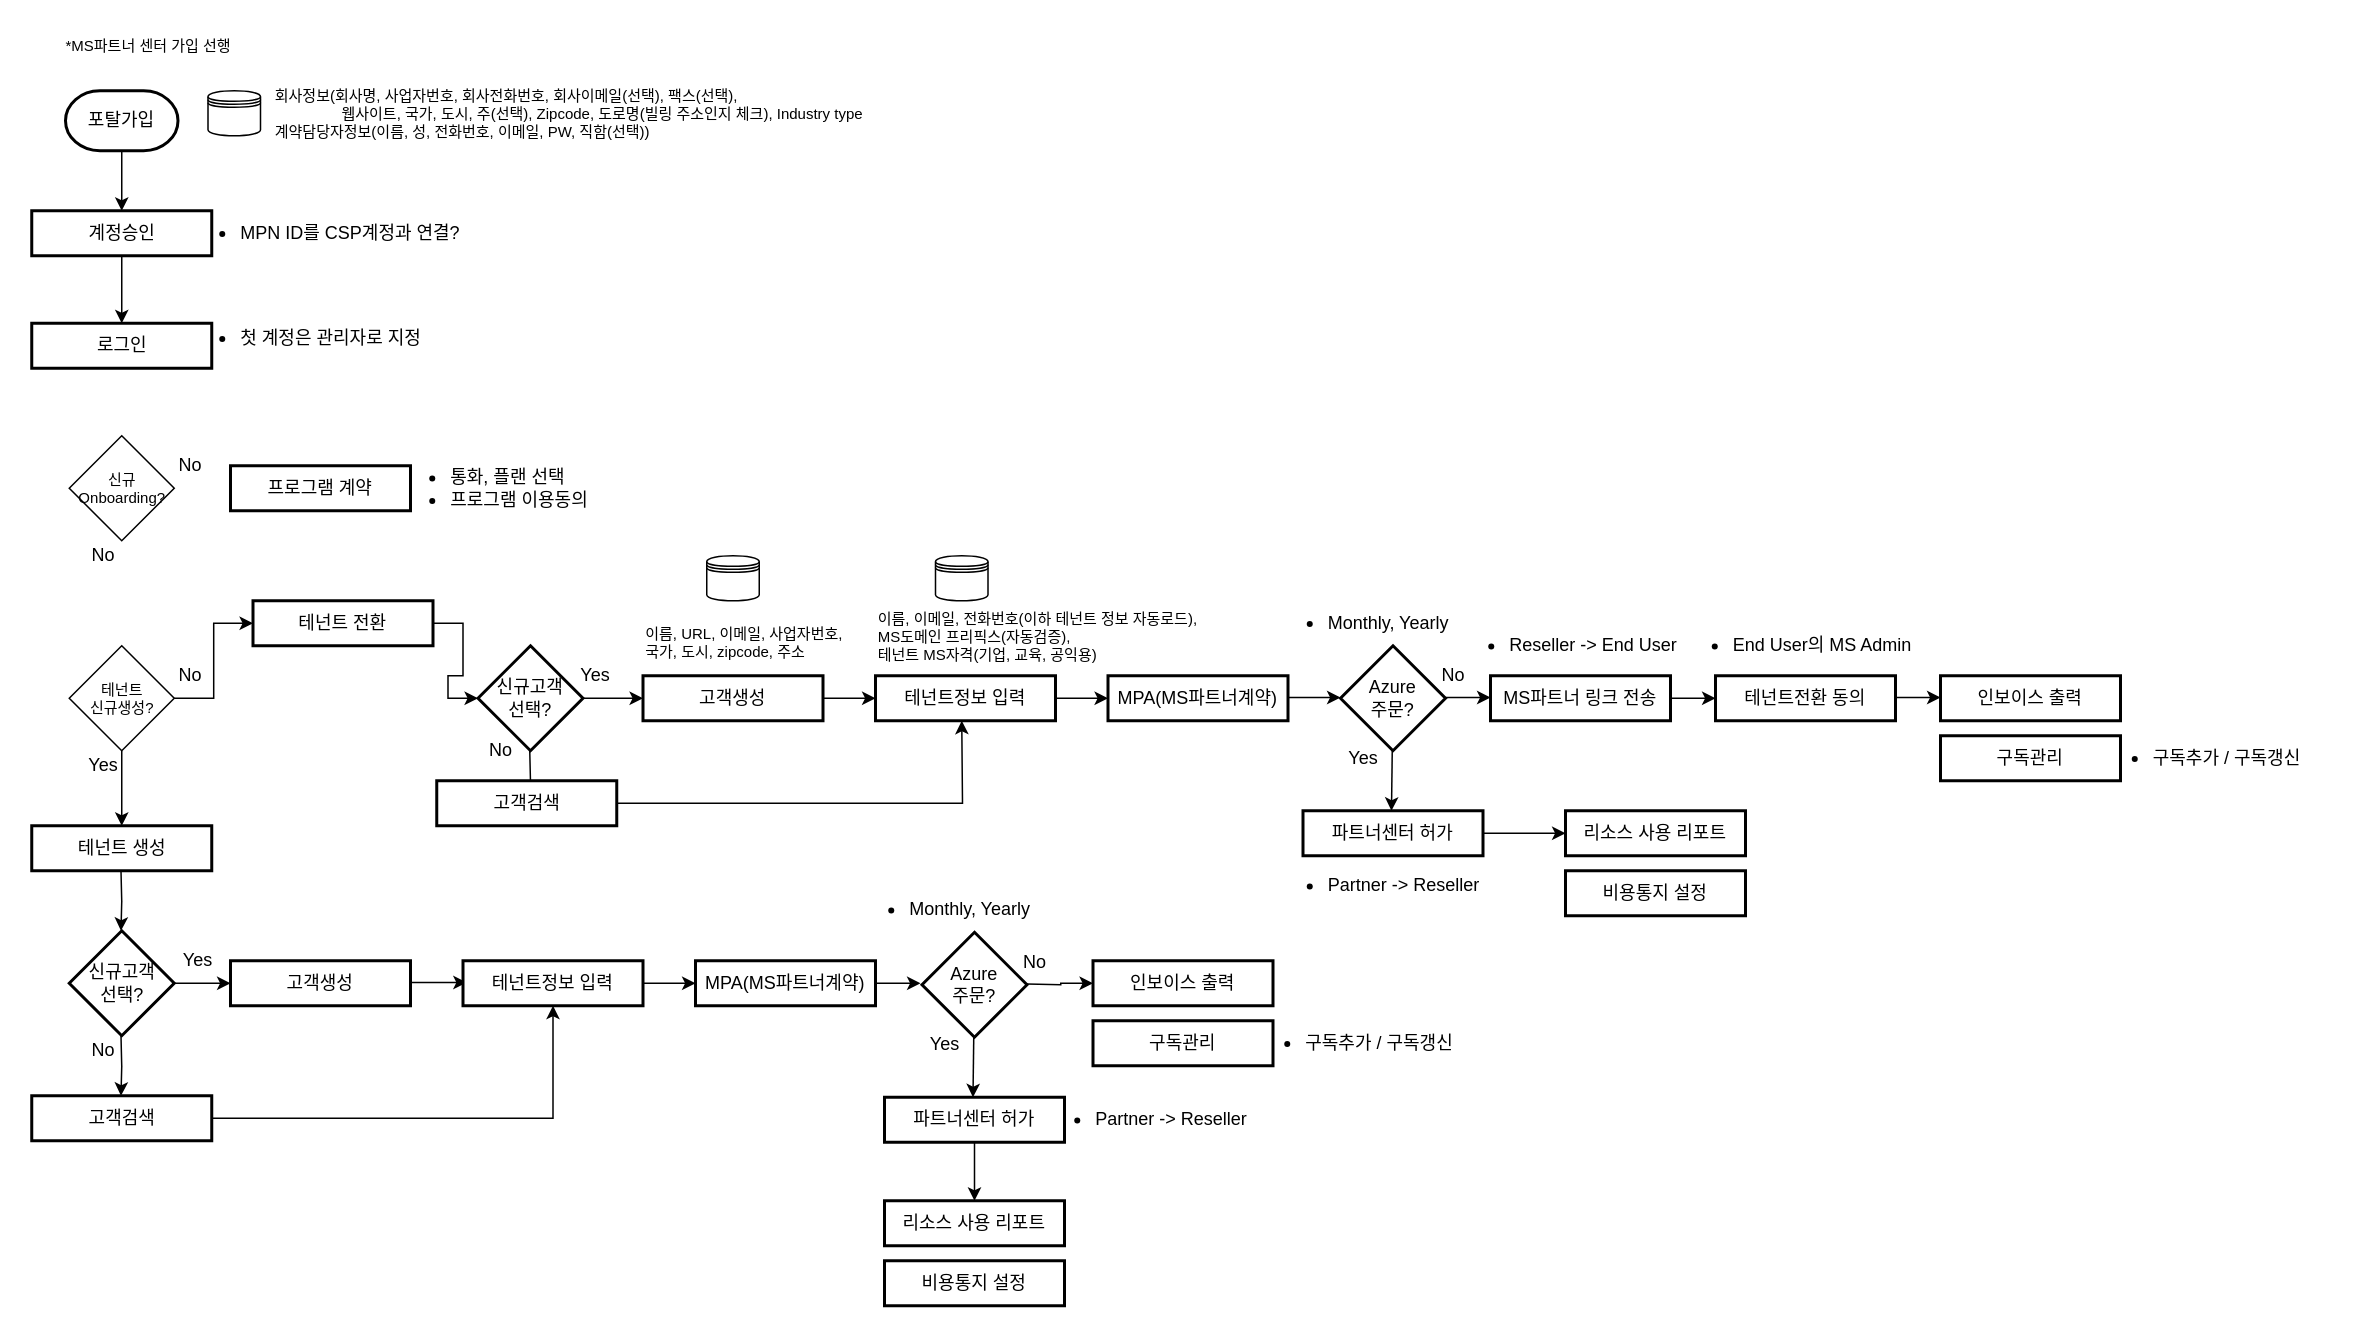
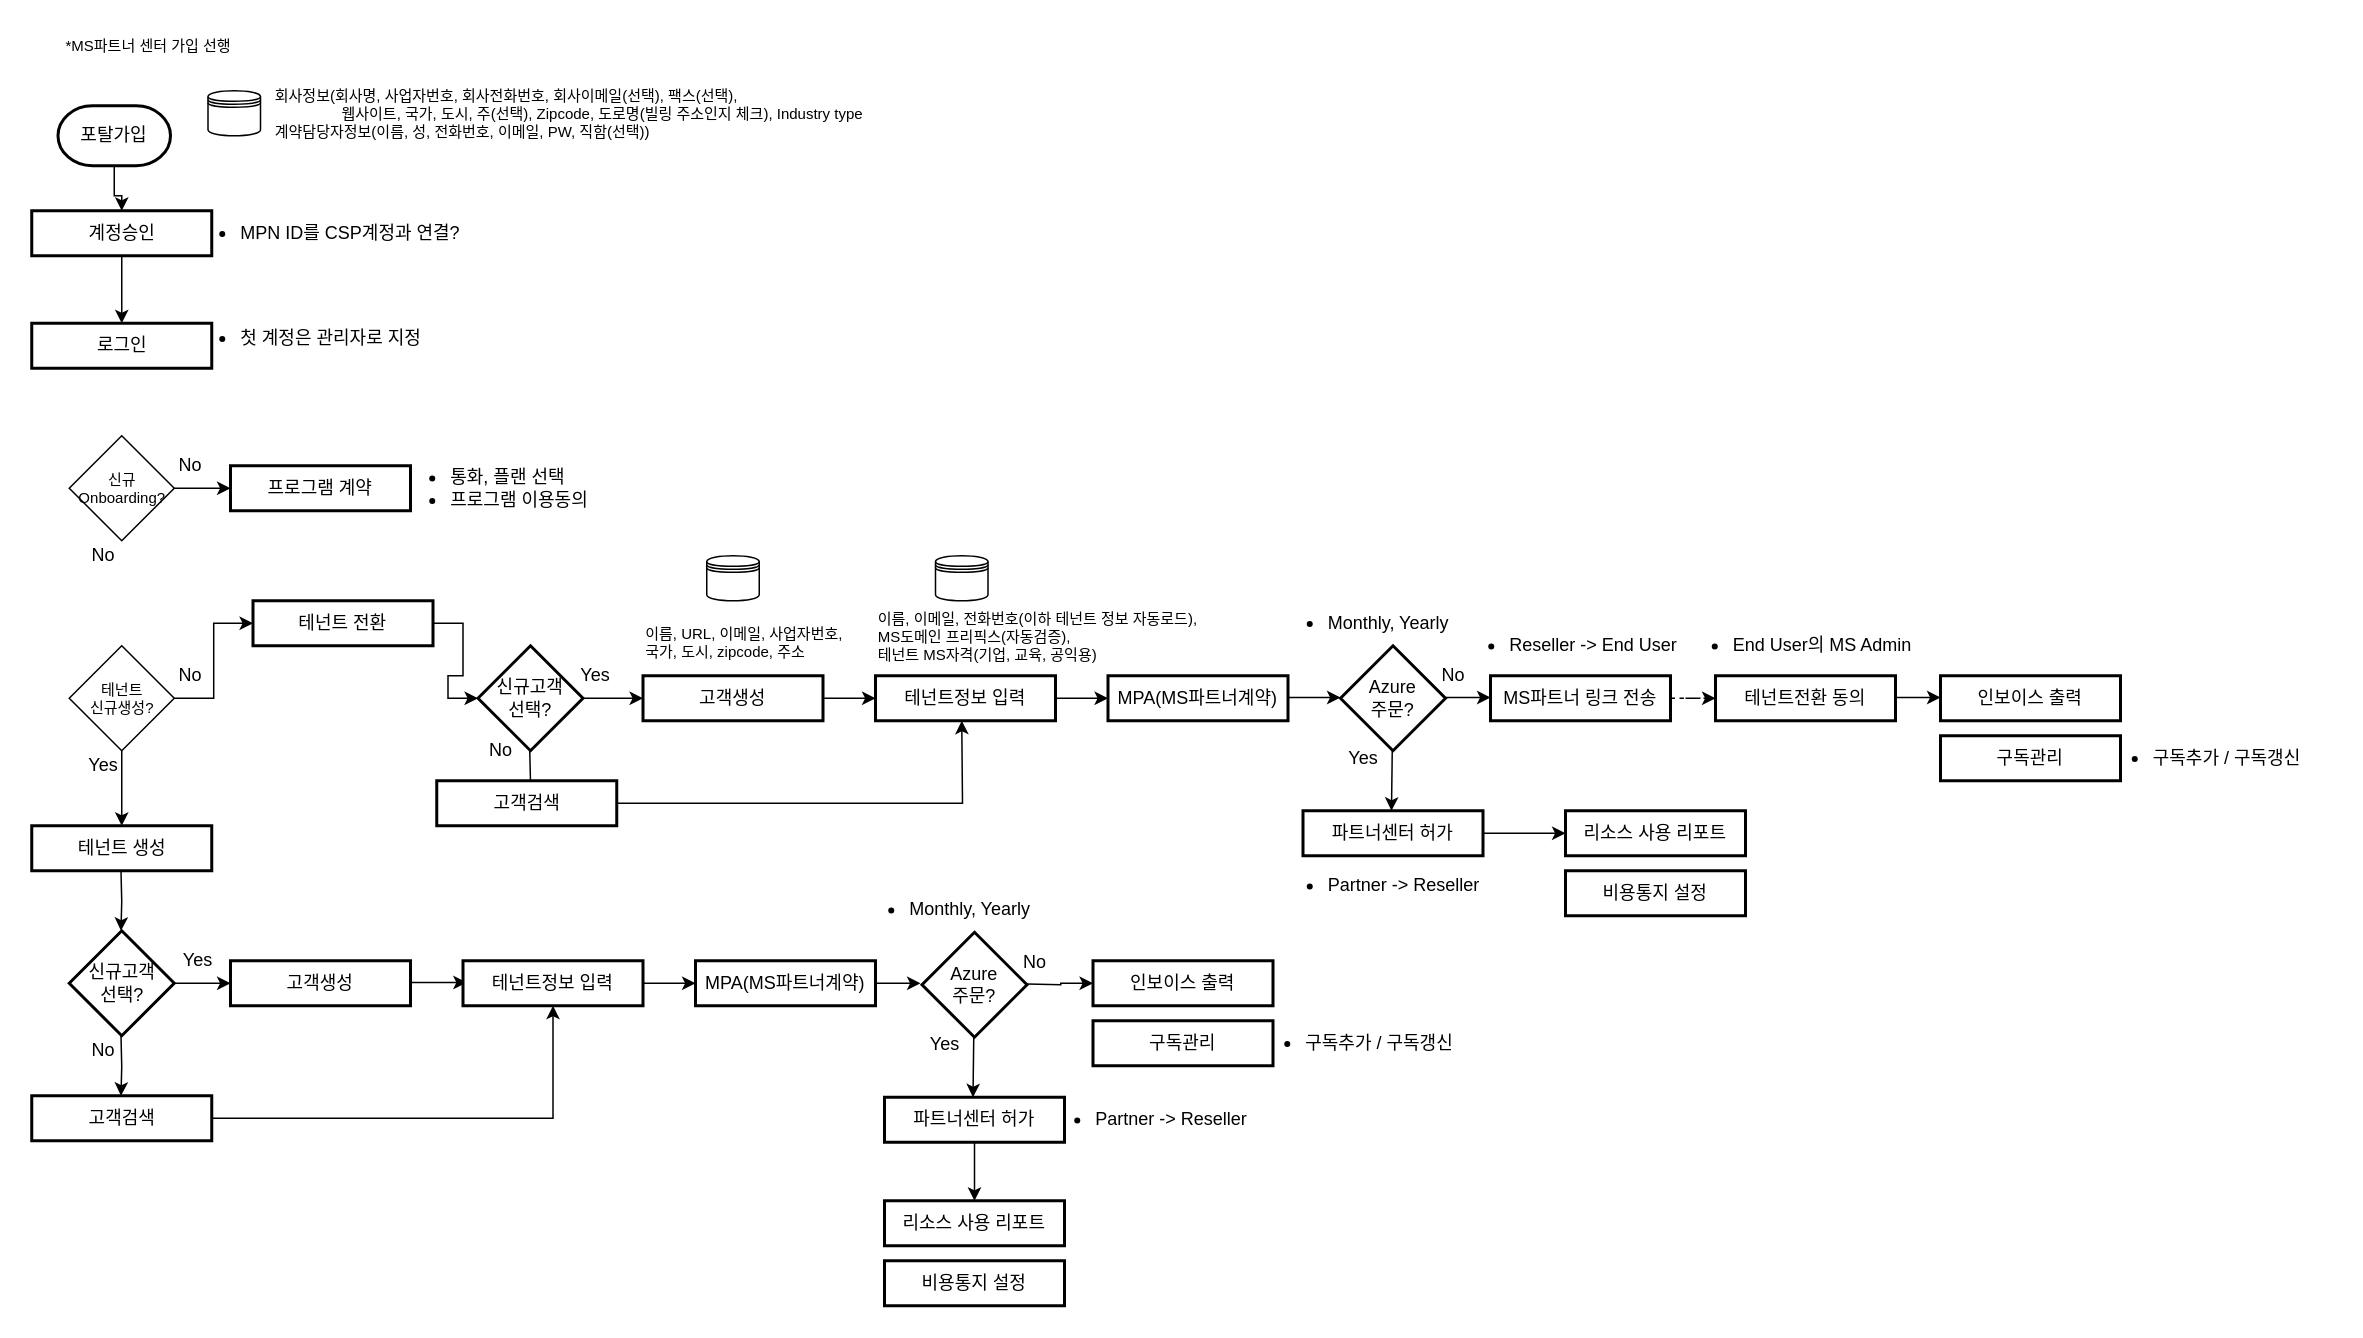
node "포탈가입": moved (122, 121) -> (114, 136)
edge "신규 Onboarding?" -> "프로그램 계약": added
edge "MS파트너 링크 전송" -> "테넌트전환 동의": style solid -> dashed
